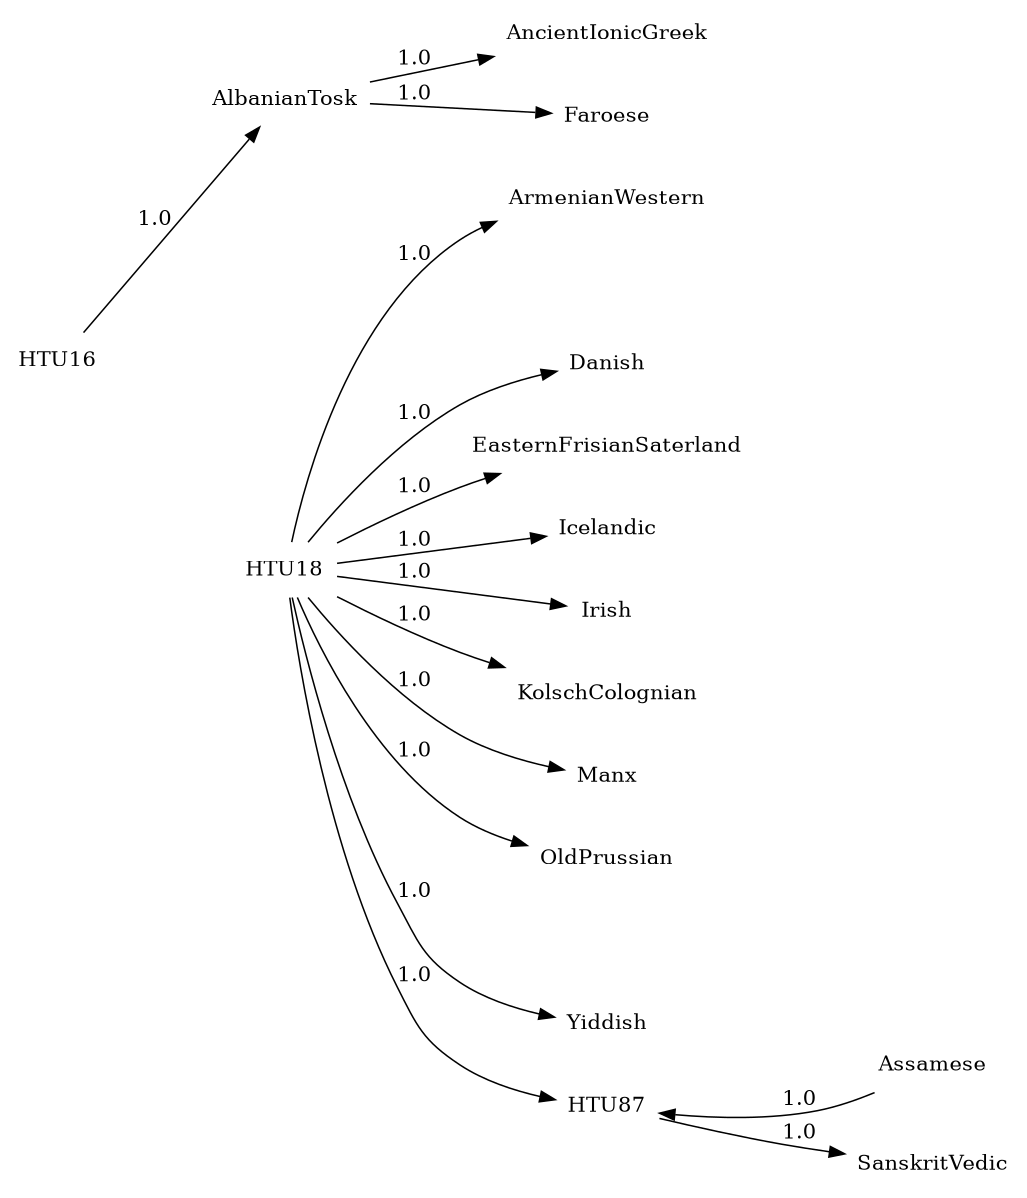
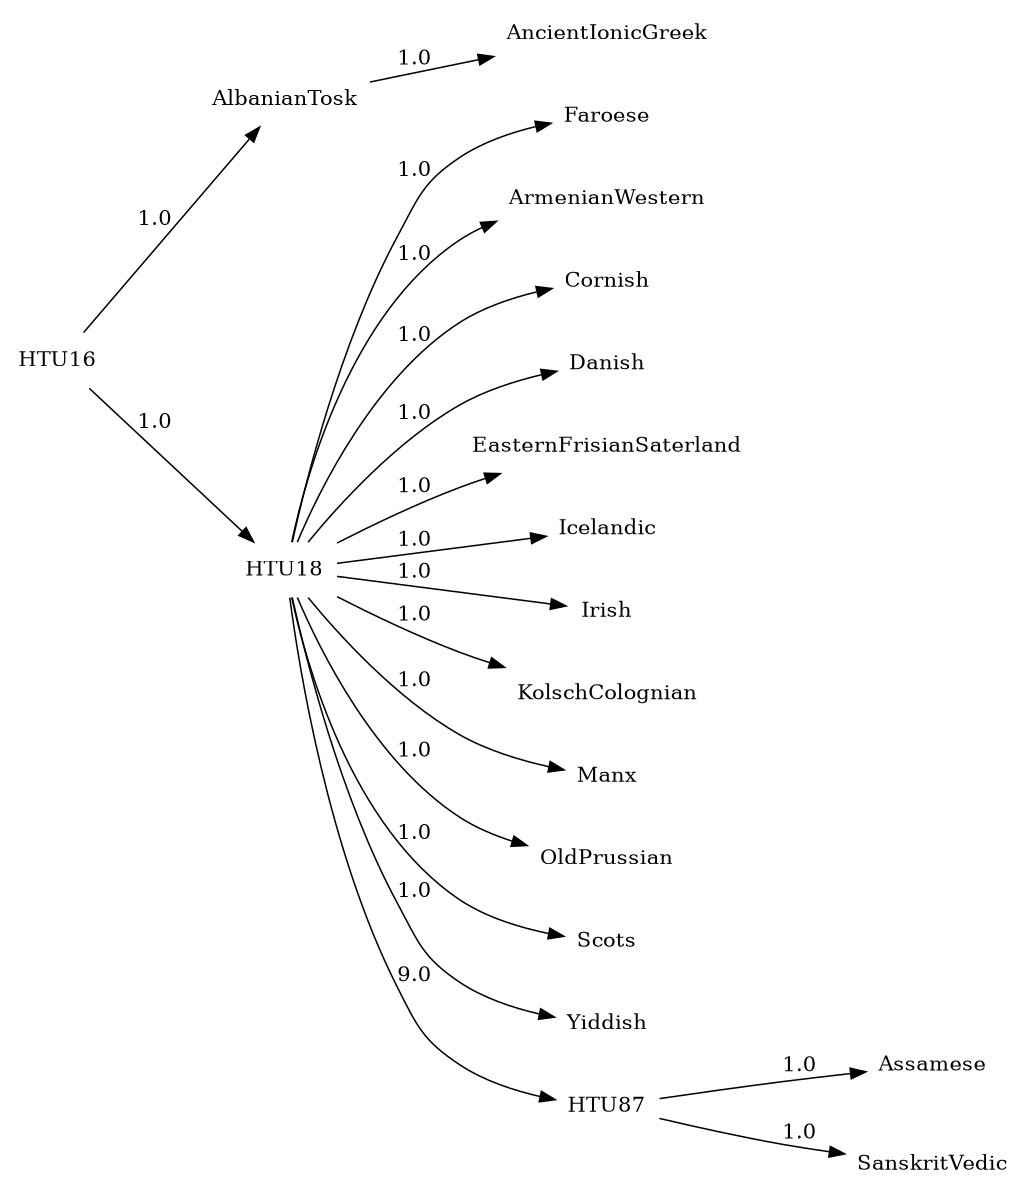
edge "AlbanianTosk" -> "Faroese": now "HTU18" -> "Faroese"
node "Cornish": added
edge "HTU16" -> "HTU18": added, label "1.0"
node "Scots": added
edge "HTU18" -> "HTU87": label "1.0" -> "9.0"
edge "Assamese" -> "HTU87": reversed
